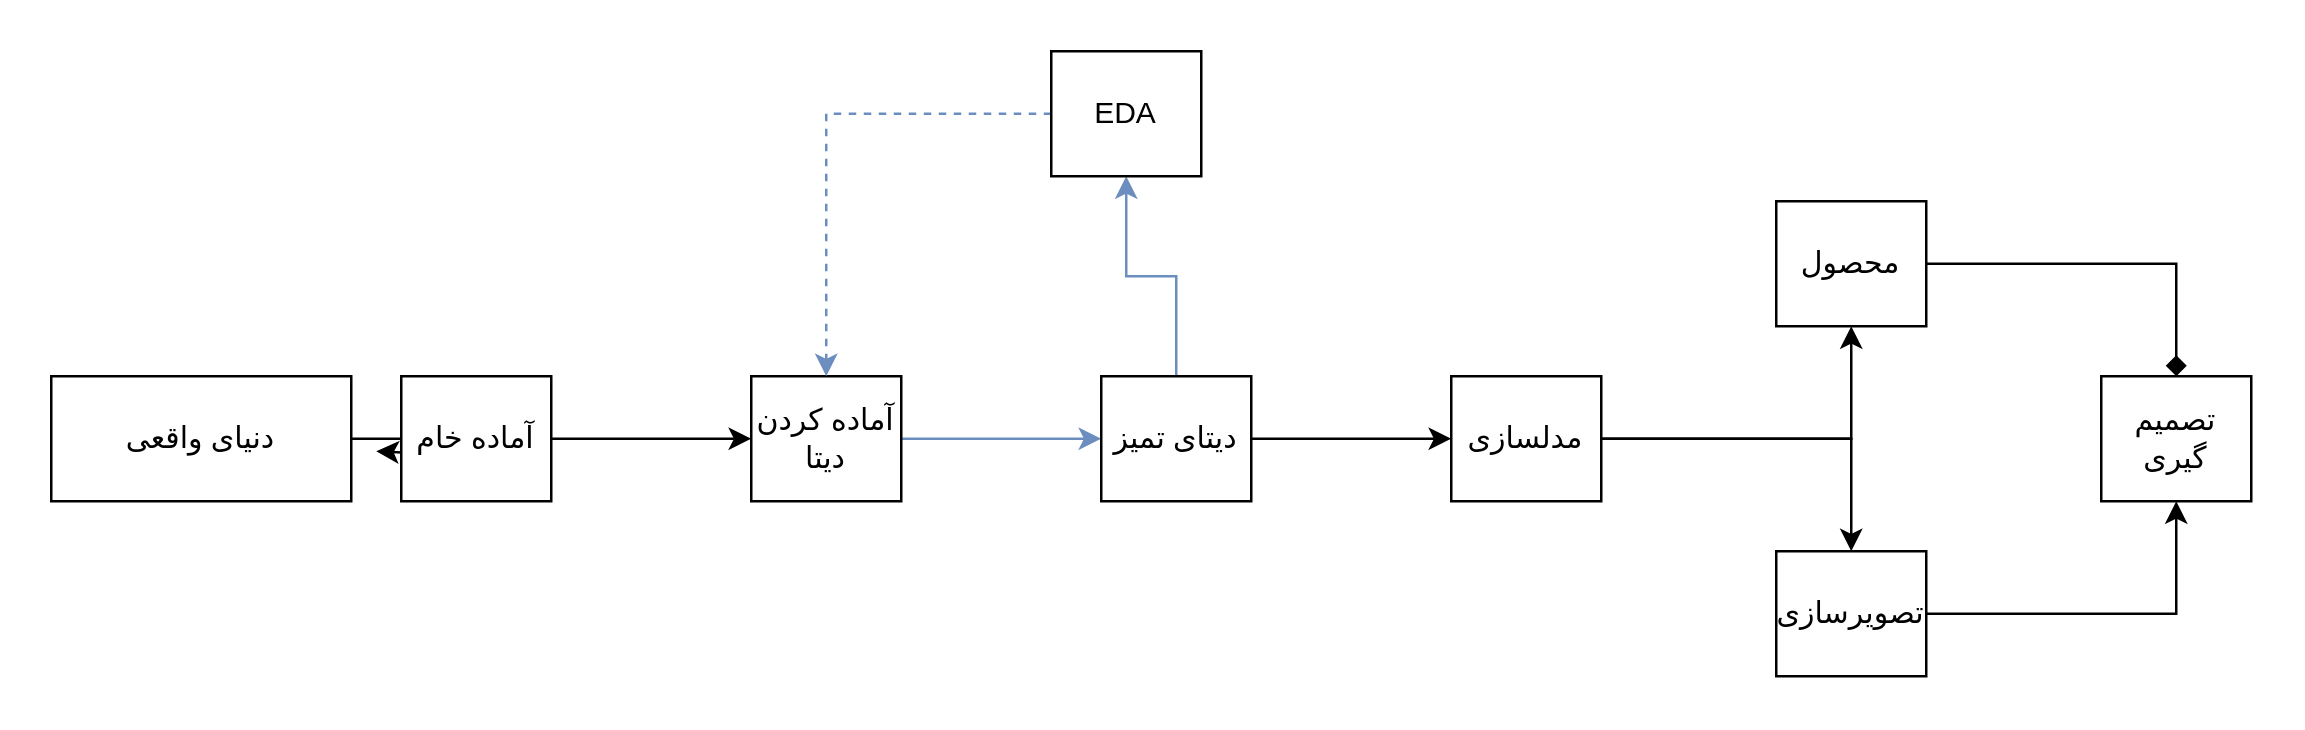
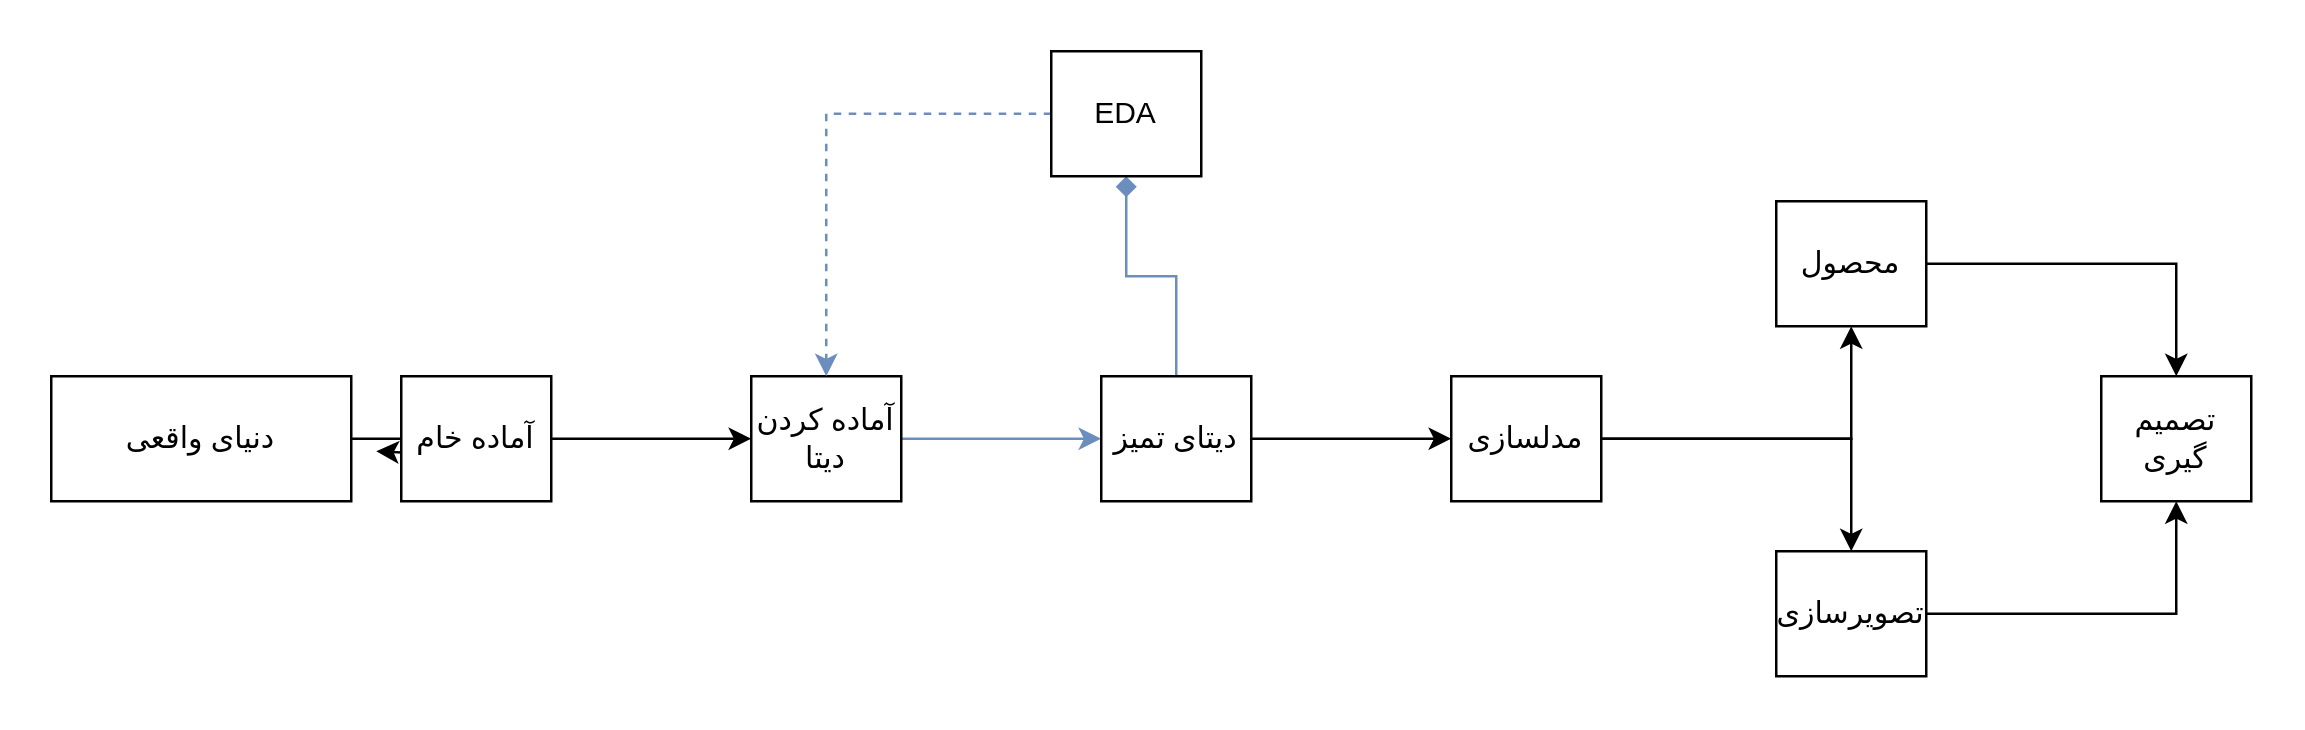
edge "دیتای تمیز" -> "EDA": arrowhead classic -> diamond
edge "محصول" -> "تصمیم گیری": arrowhead diamond -> classic
